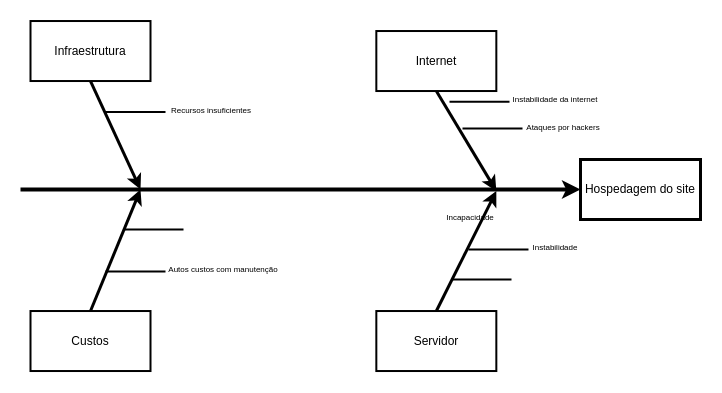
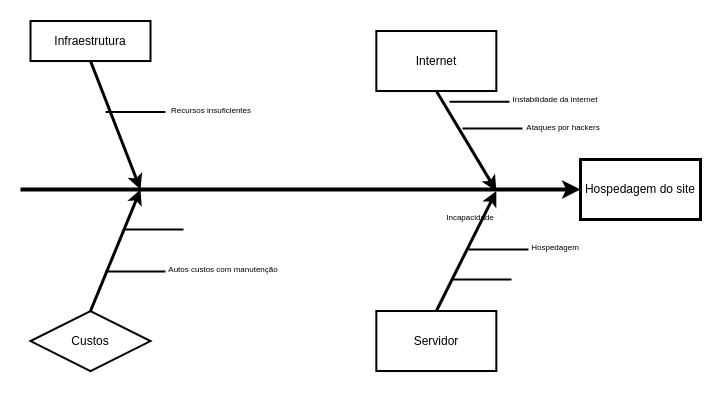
node "Infraestrutura": size 120x60 -> 120x40
node "Instabilidade": label "Instabilidade" -> "Hospedagem"
node "Custos": shape rectangle -> diamond
